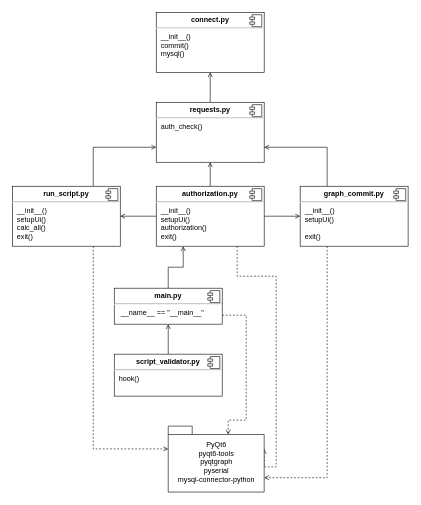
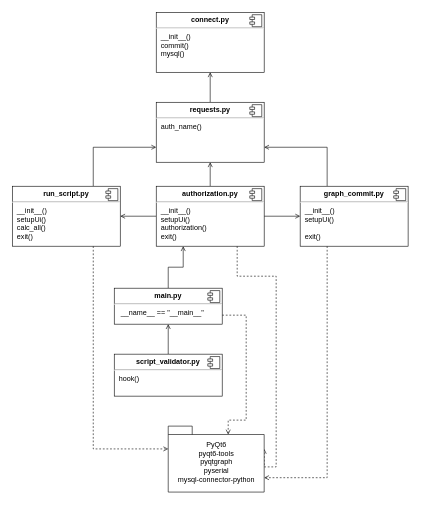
node "requests.py auth_check()": label "requests.py auth_check()" -> "requests.py auth_name()"
